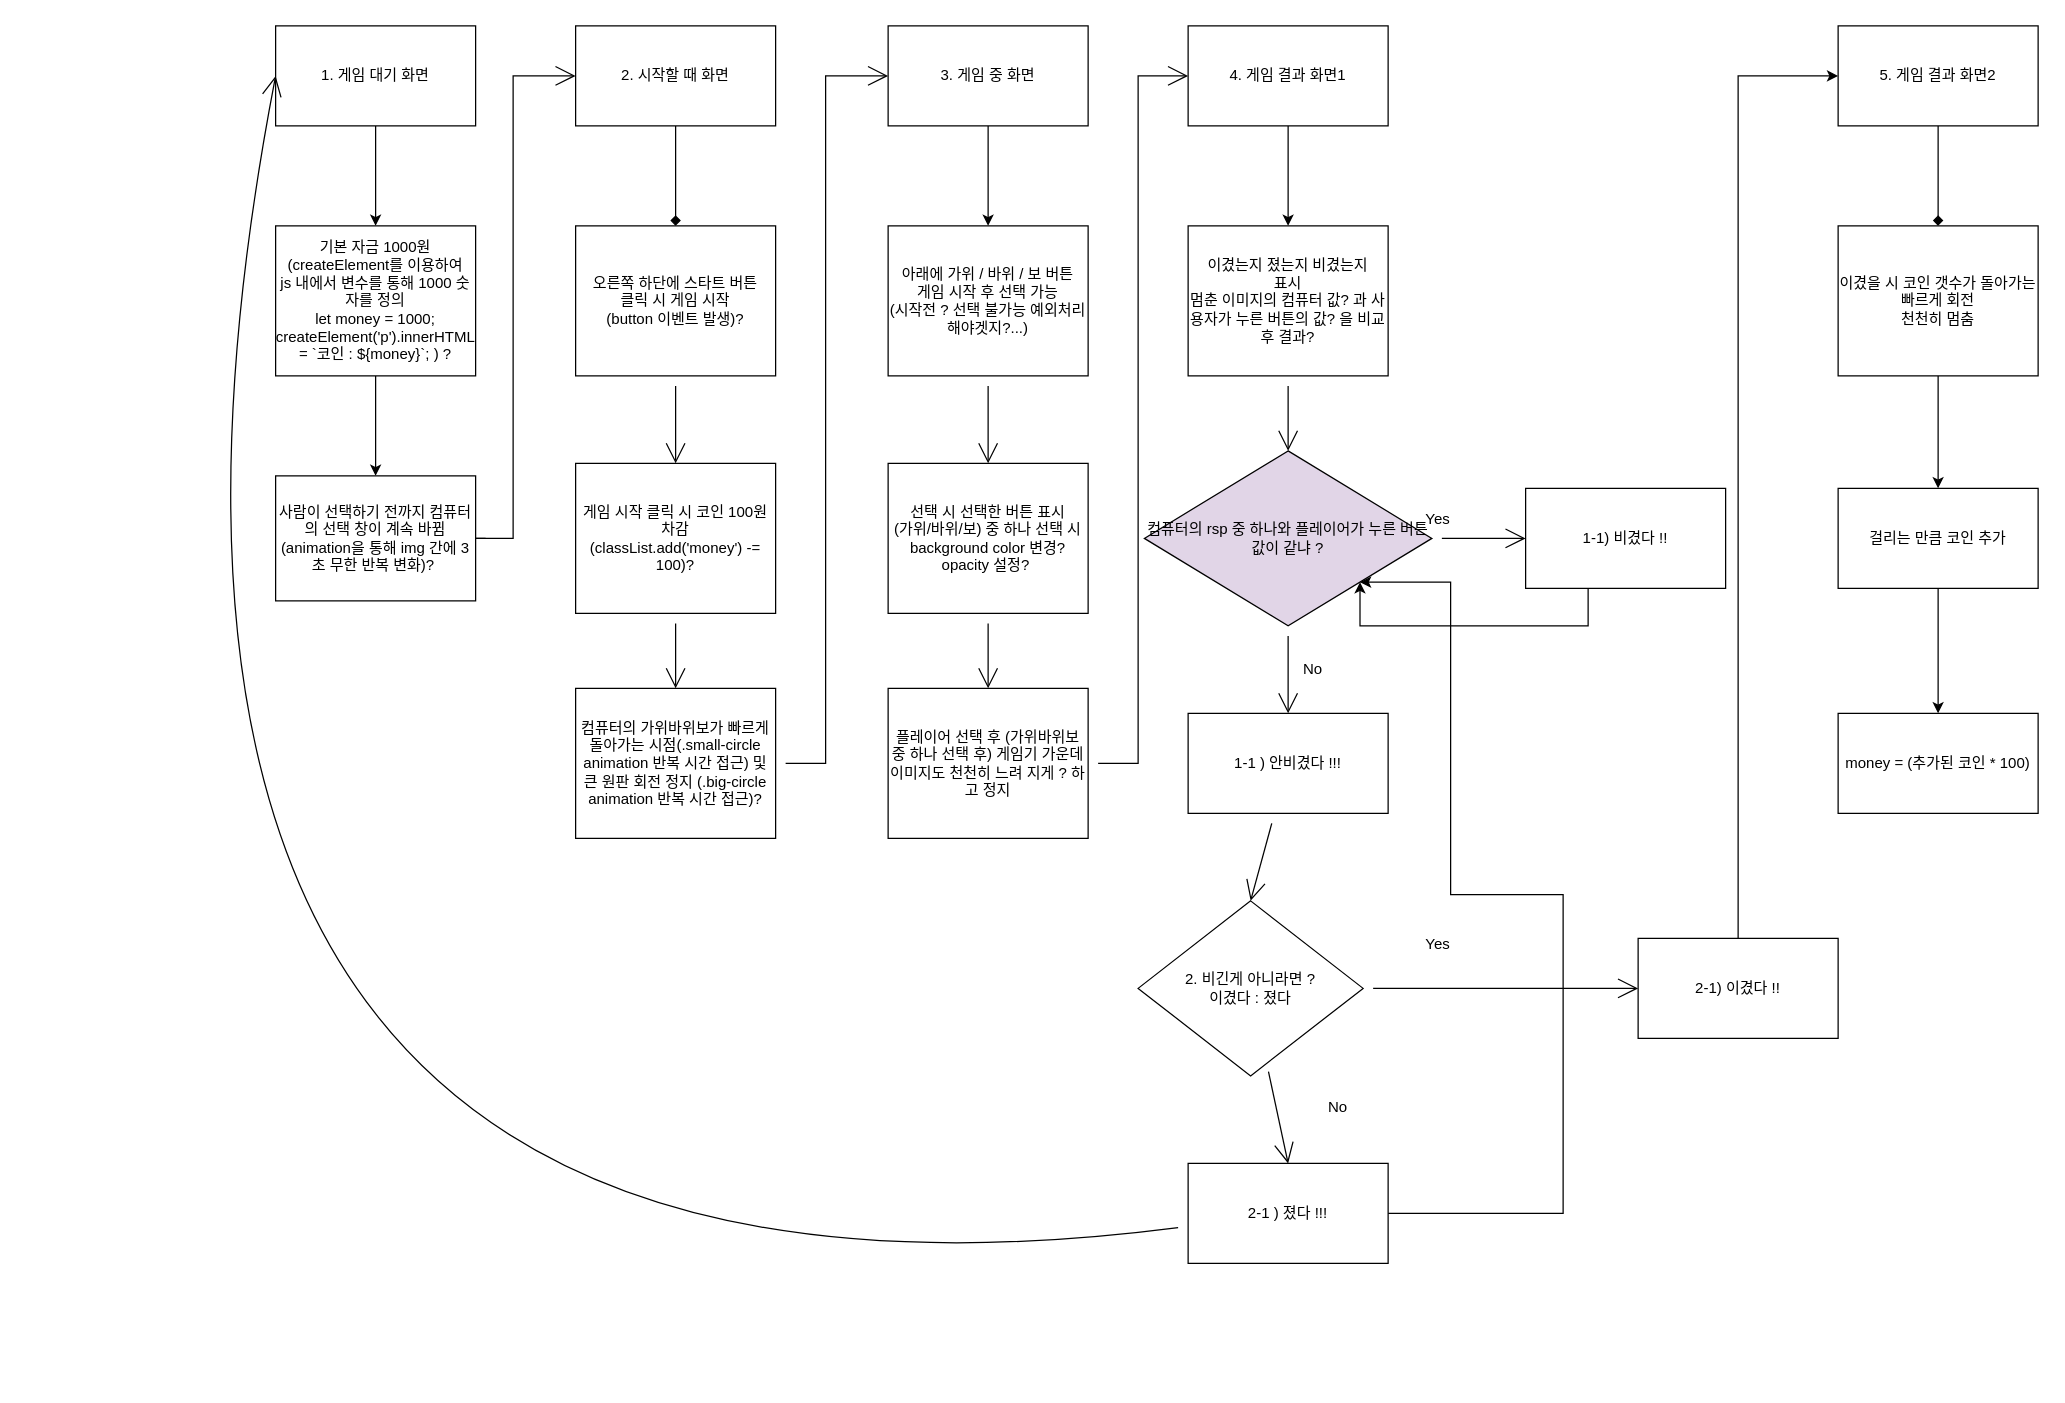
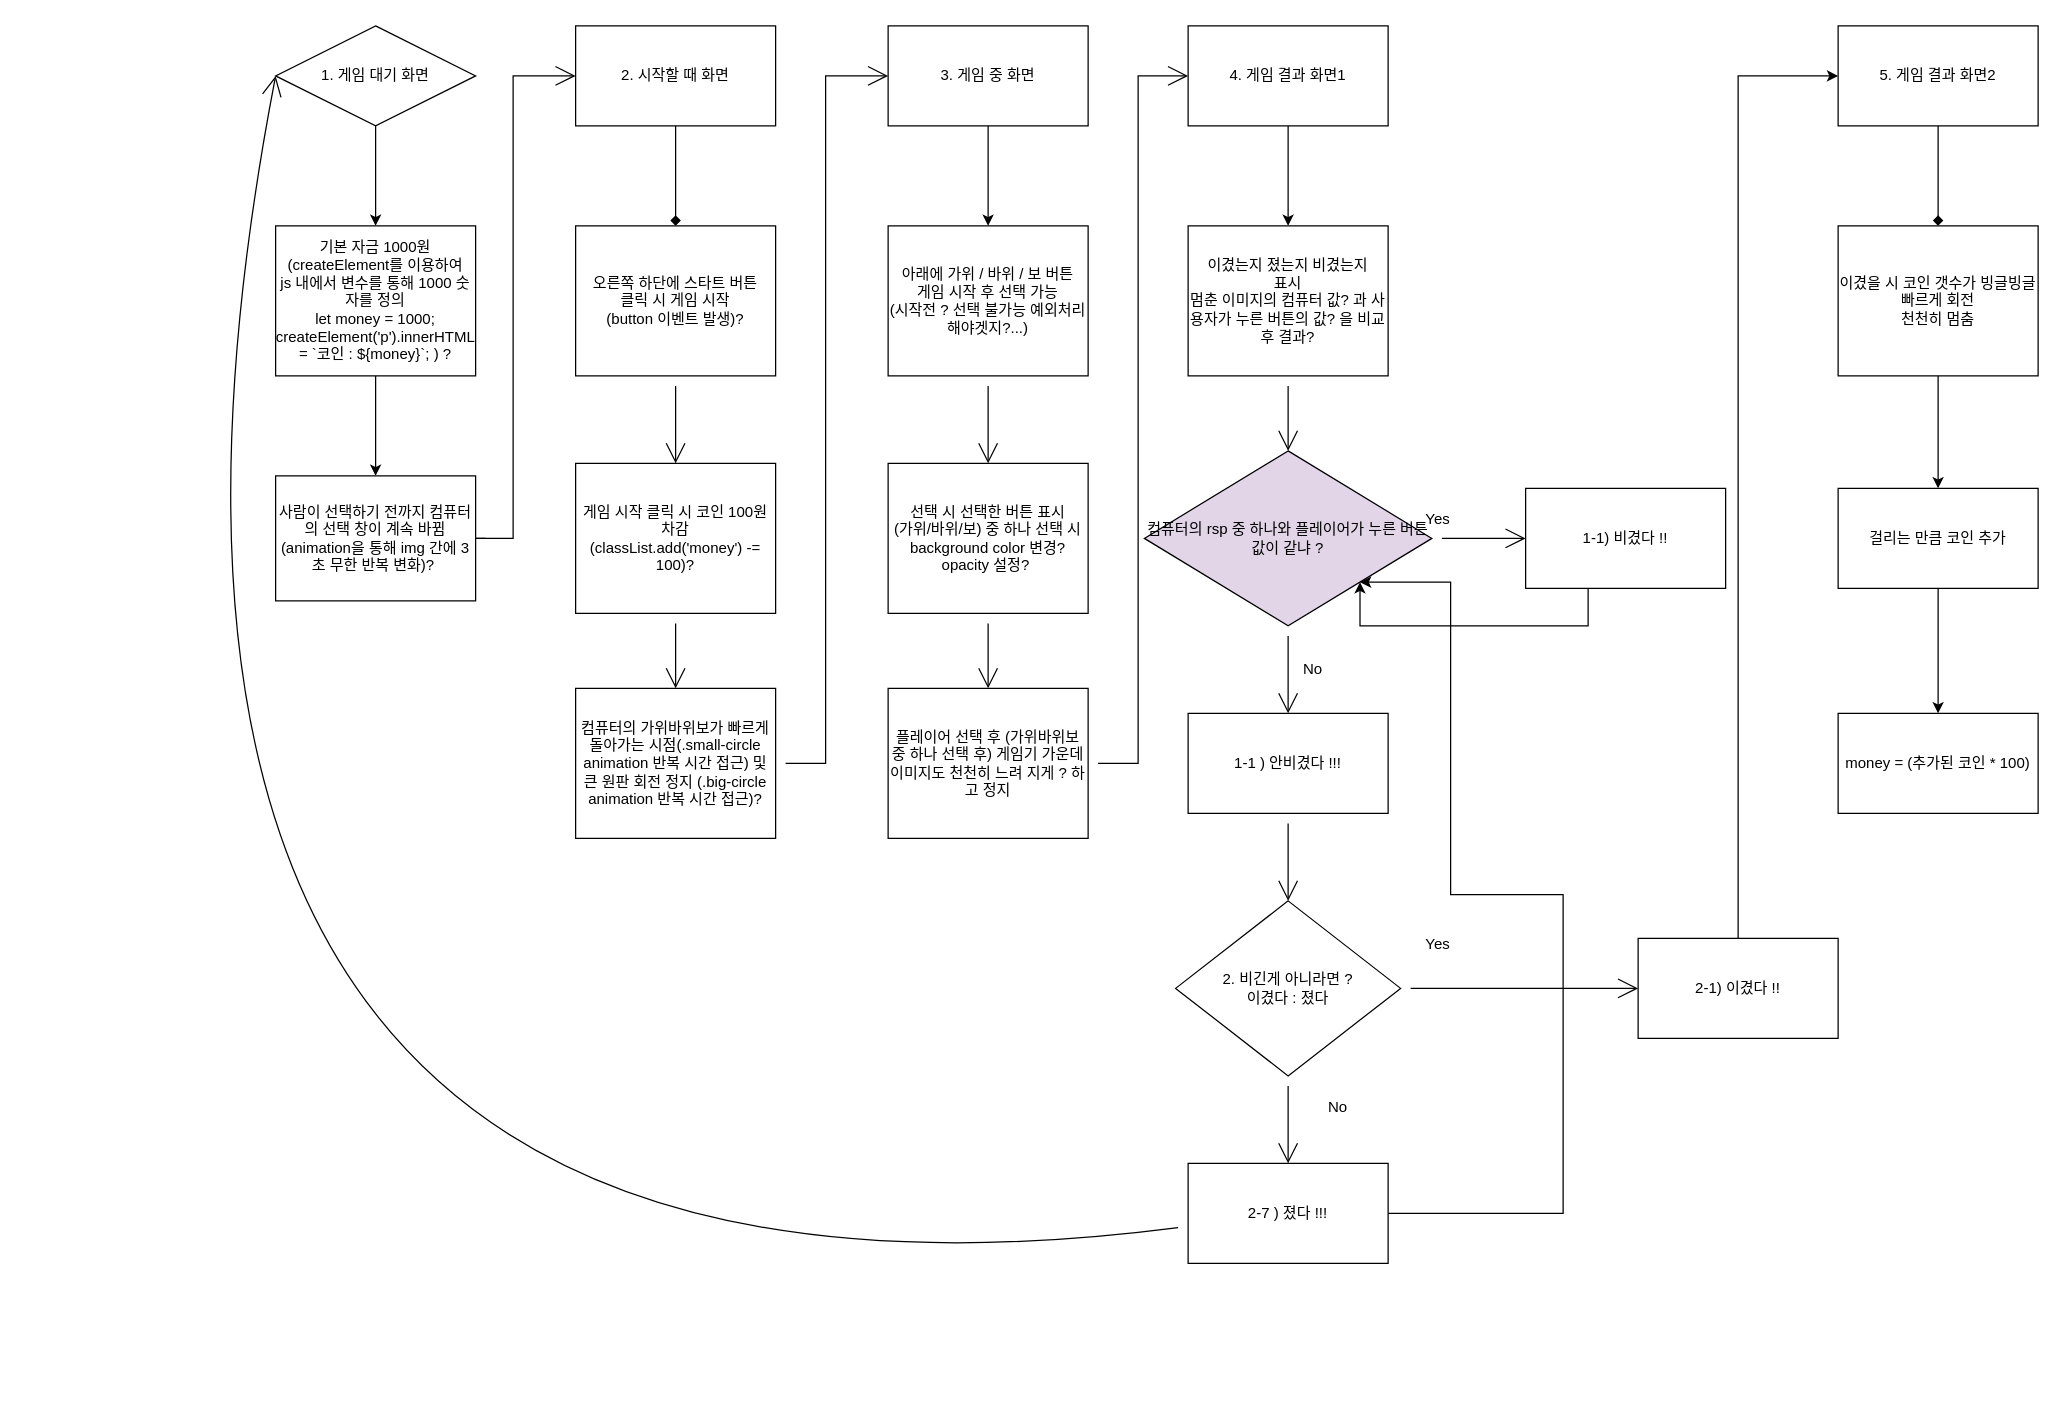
node "1. 게임 대기 화면": shape rectangle -> diamond
node "이겼을 시 코인 갯수가 돌아가는 빠르게 회전 천천히 멈춤": label "이겼을 시 코인 갯수가 돌아가는 빠르게 회전 천천히 멈춤" -> "이겼을 시 코인 갯수가 빙글빙글 빠르게 회전 천천히 멈춤"
node "2. 비긴게 아니라면 ? 이겼다 : 졌다": moved (1251, 988) -> (1288, 988)
node "2-1 ) 졌다 !!!": label "2-1 ) 졌다 !!!" -> "2-7 ) 졌다 !!!"
